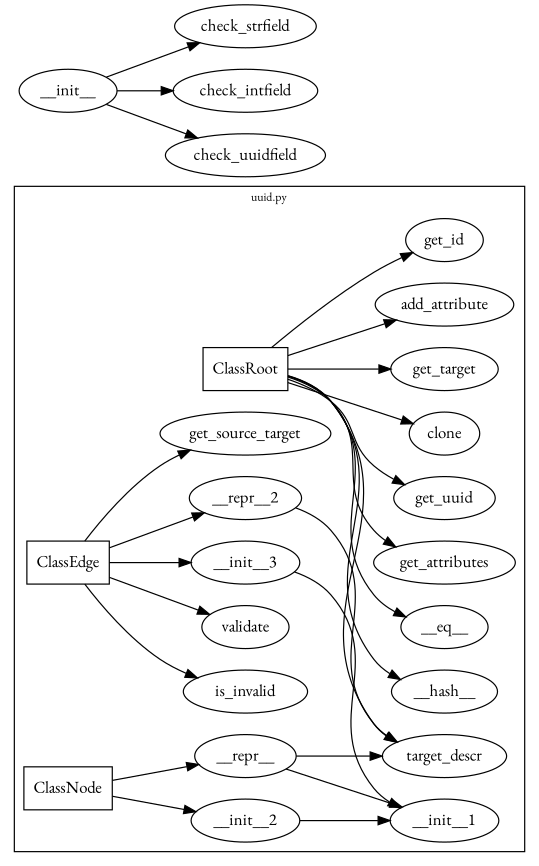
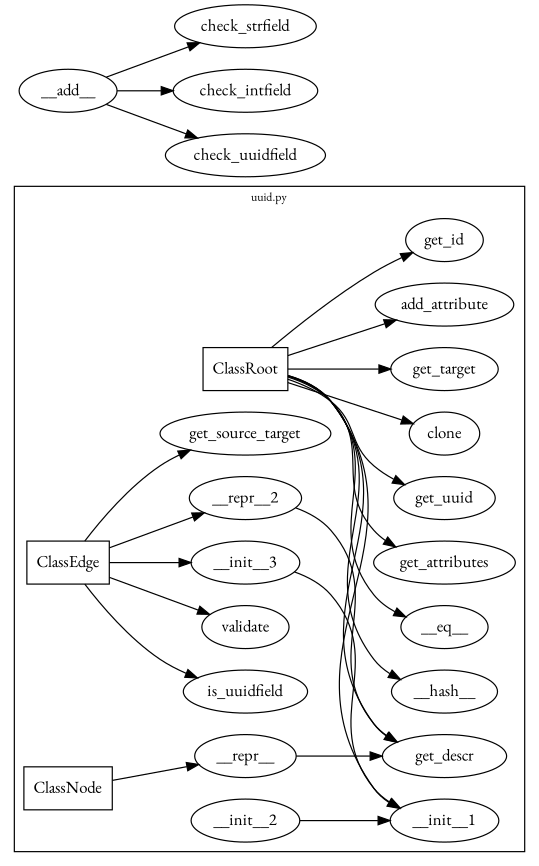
node "__init__": label "__init__" -> "__add__"
node "is_invalid": label "is_invalid" -> "is_uuidfield"
node "target_descr": label "target_descr" -> "get_descr"
edge "__repr__" -> "__init__1": now "ClassRoot" -> "__init__1"
edge "ClassNode" -> "__init__2": removed
